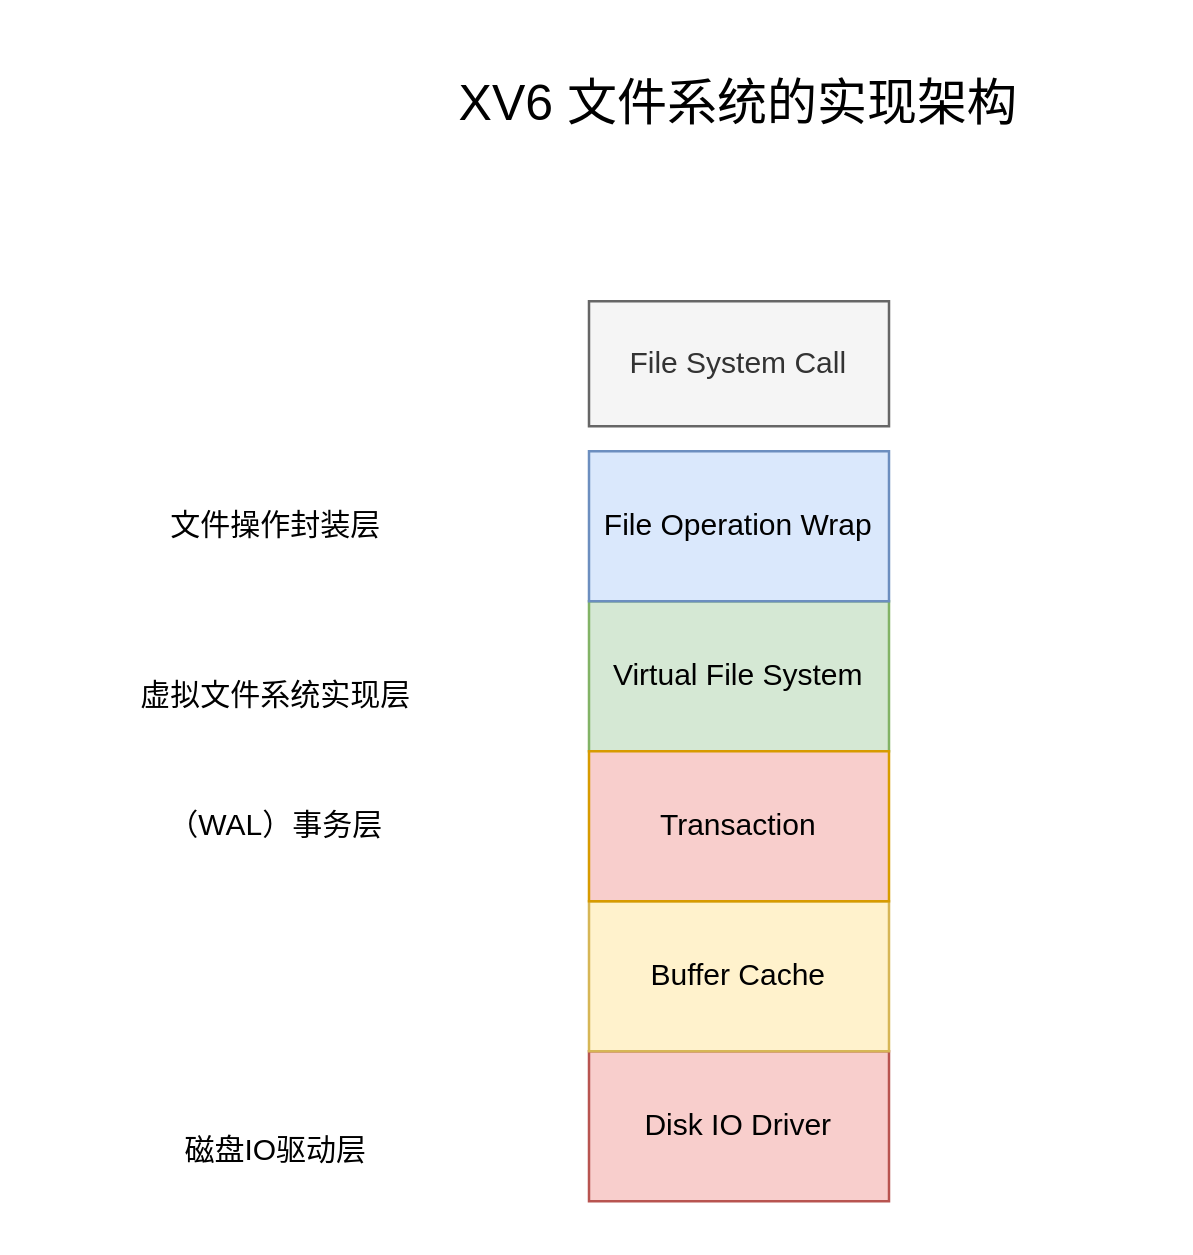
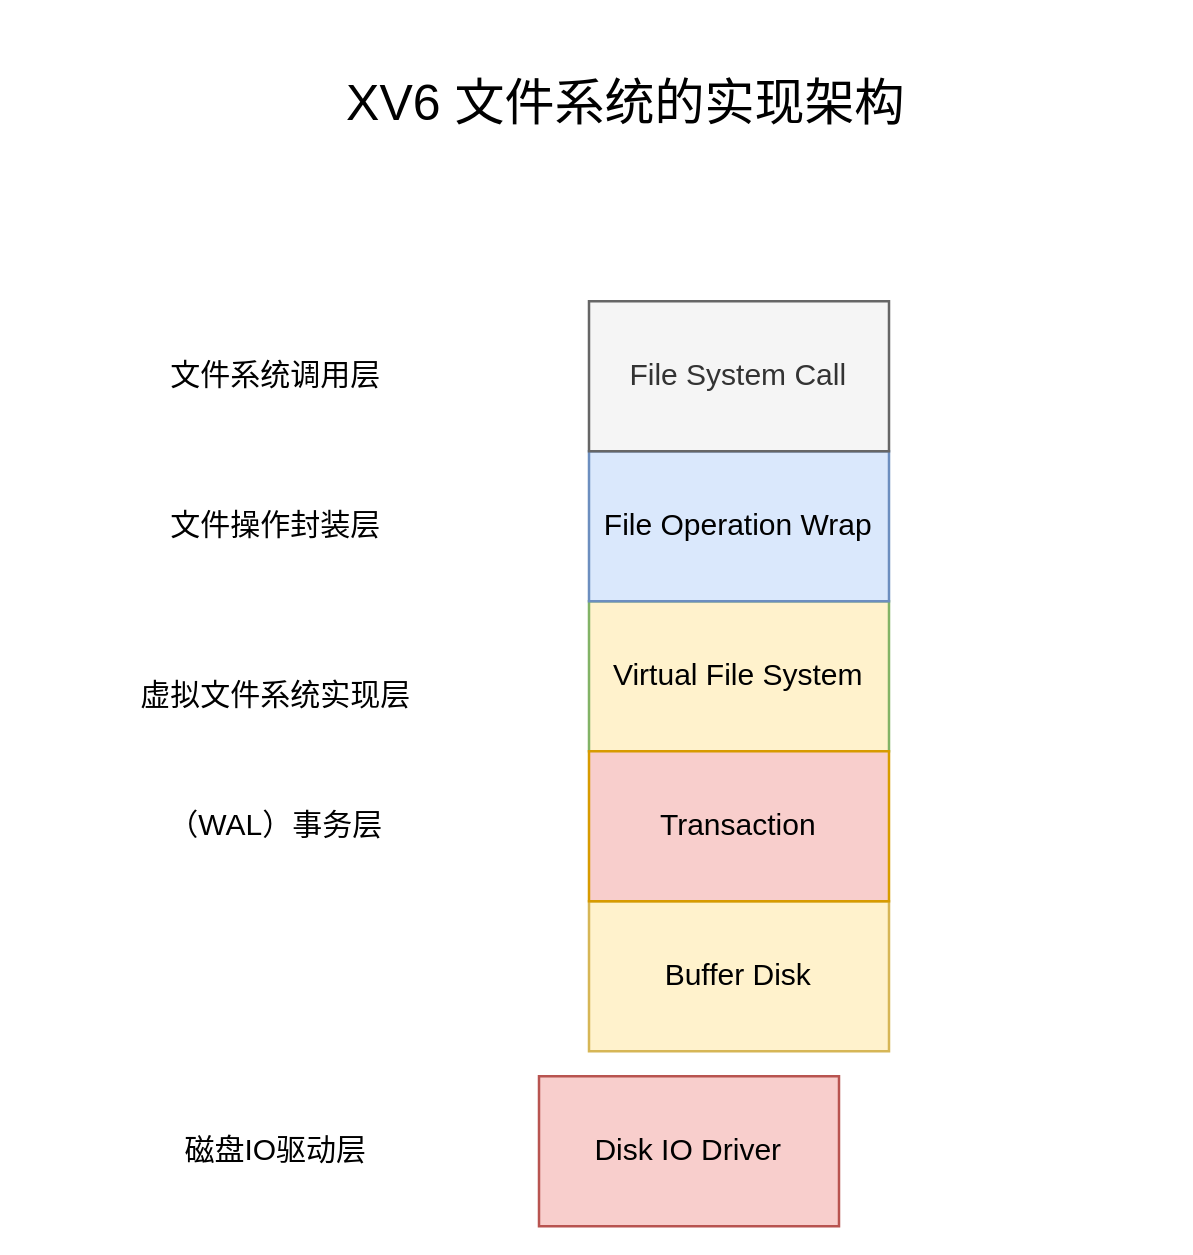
node "XV6 文件系统的实现架构": moved (739, 101) -> (626, 101)
node "File System Call": size 300x125 -> 300x150
node "文件系统调用层": added
node "Virtual File System": fillcolor #d5e8d4 -> #fff2cc
node "Buffer Cache": label "Buffer Cache" -> "Buffer Disk"
node "Disk IO Driver": moved (739, 1126) -> (689, 1151)
